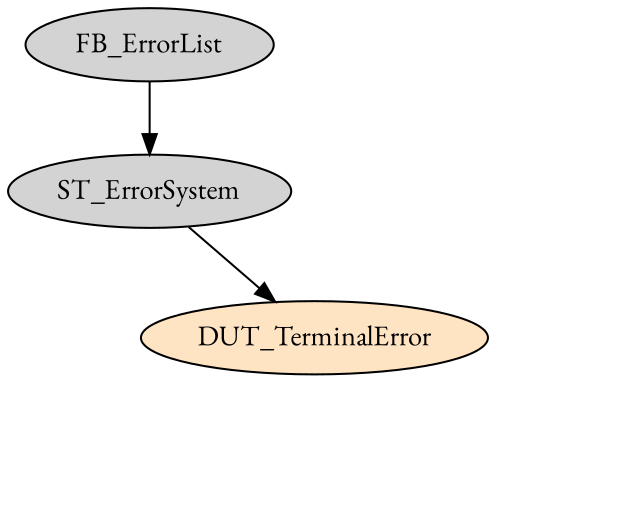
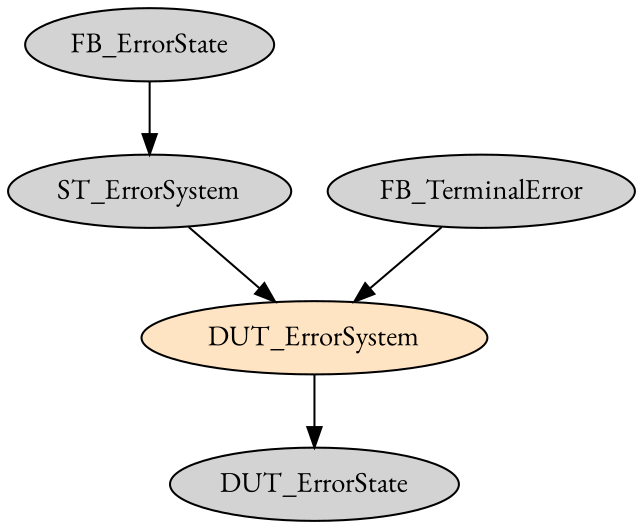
node "FB_ErrorList": label "FB_ErrorList" -> "FB_ErrorState"
node "FB_TerminalError": added
node "DUT_TerminalError": label "DUT_TerminalError" -> "DUT_ErrorSystem"
node "DUT_ErrorState": added
